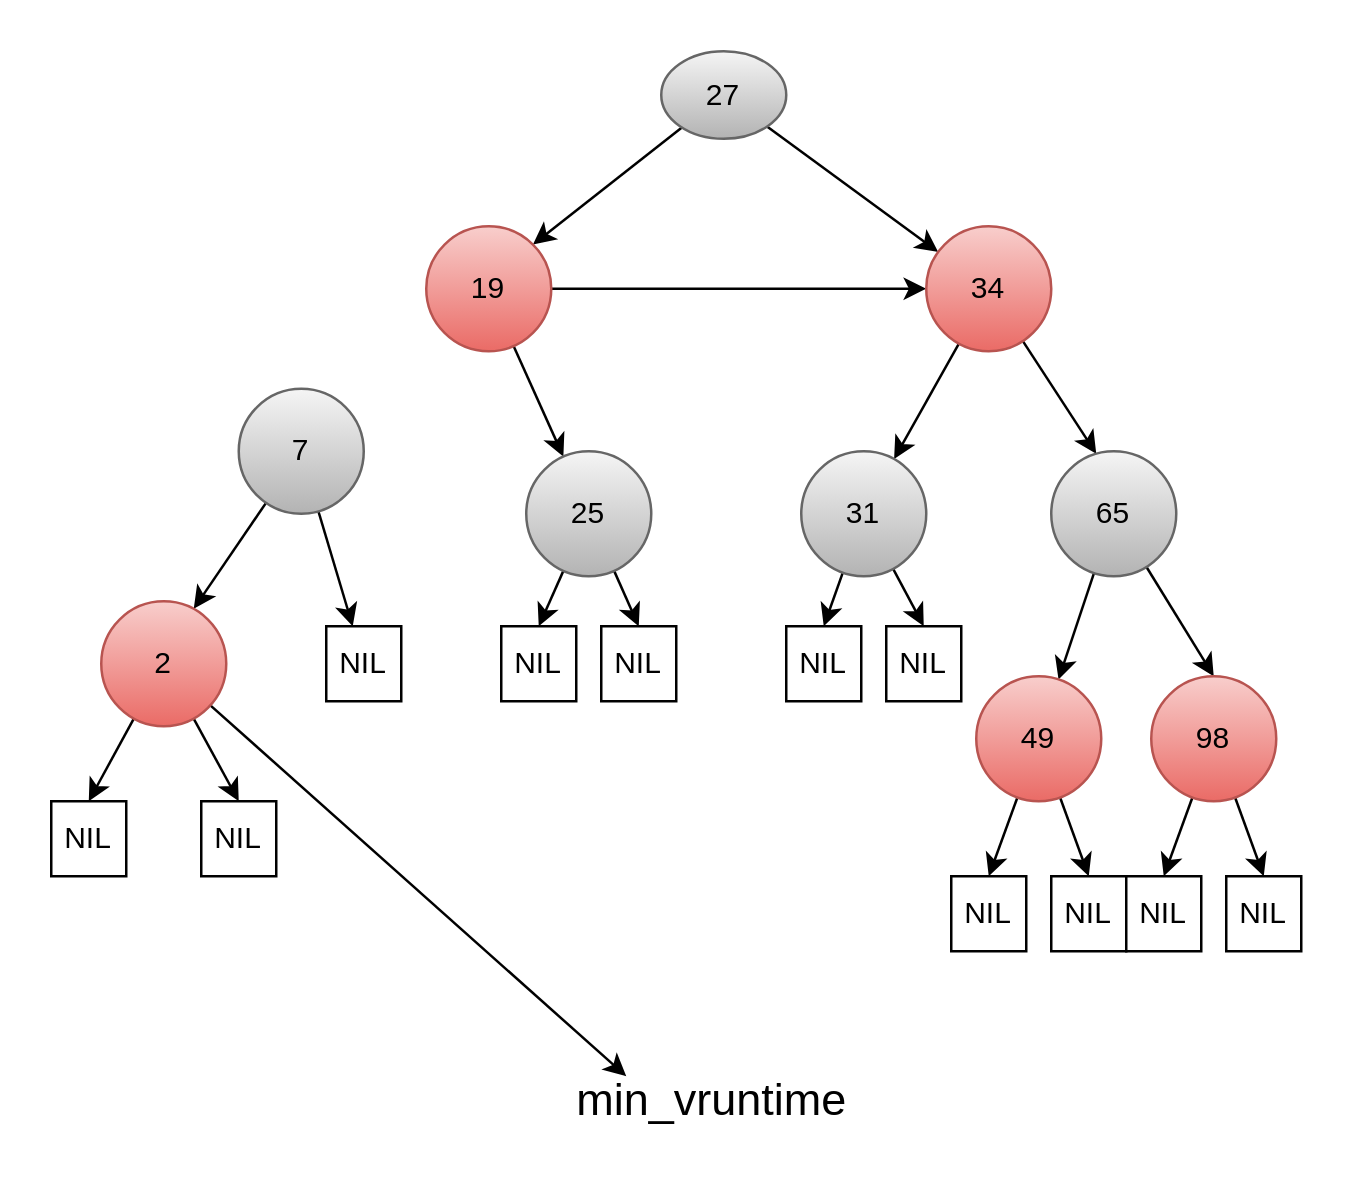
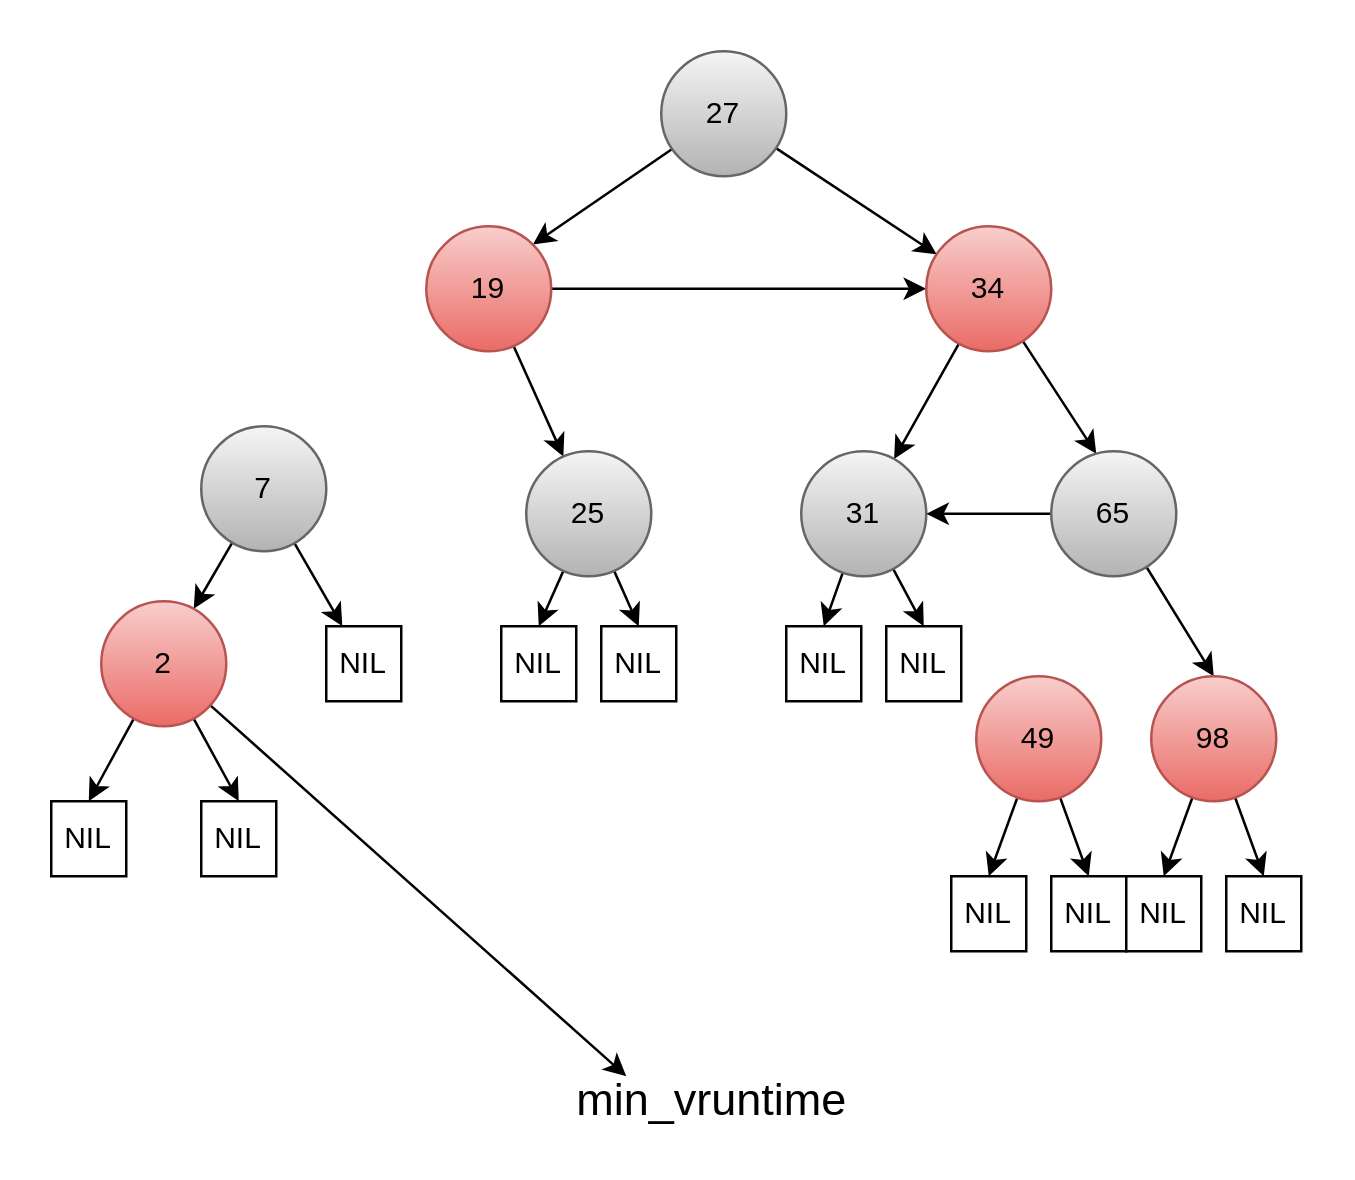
node "27": size 125x88 -> 125x125
node "7": moved (301, 451) -> (264, 489)
edge "65" -> "49": now "65" -> "31"
